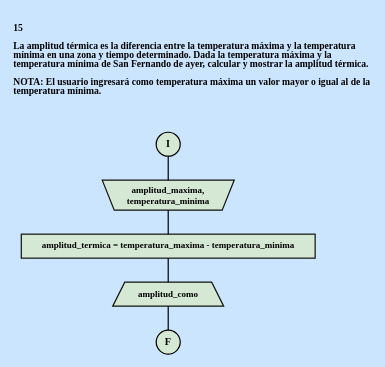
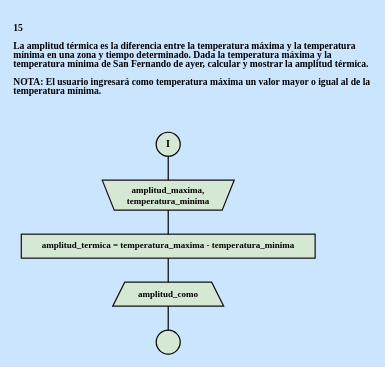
node "F": removed
